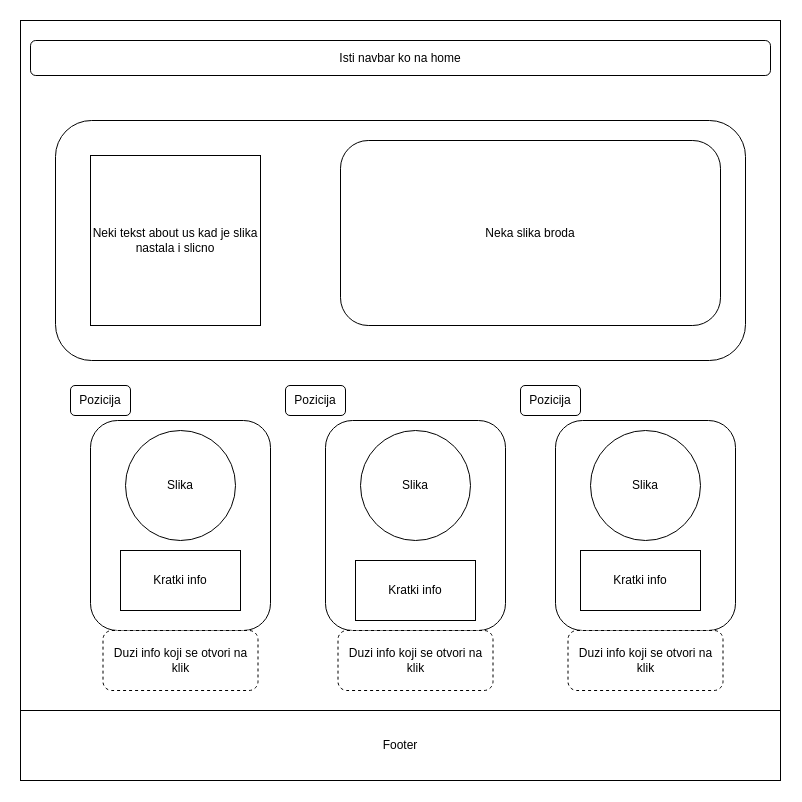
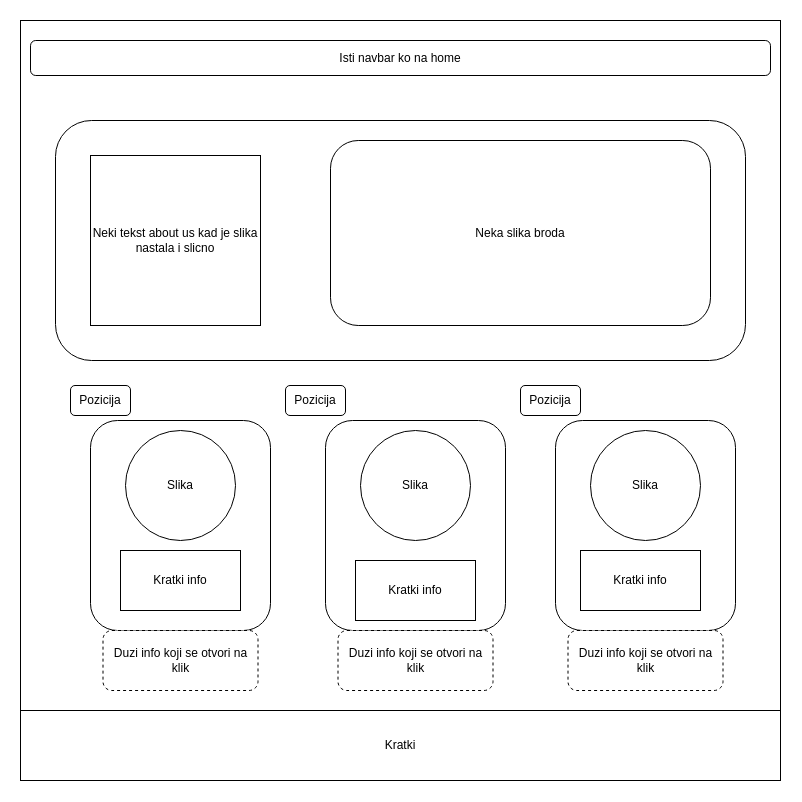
node "Neka slika broda": moved (531, 233) -> (521, 233)
node "Footer": label "Footer" -> "Kratki"
